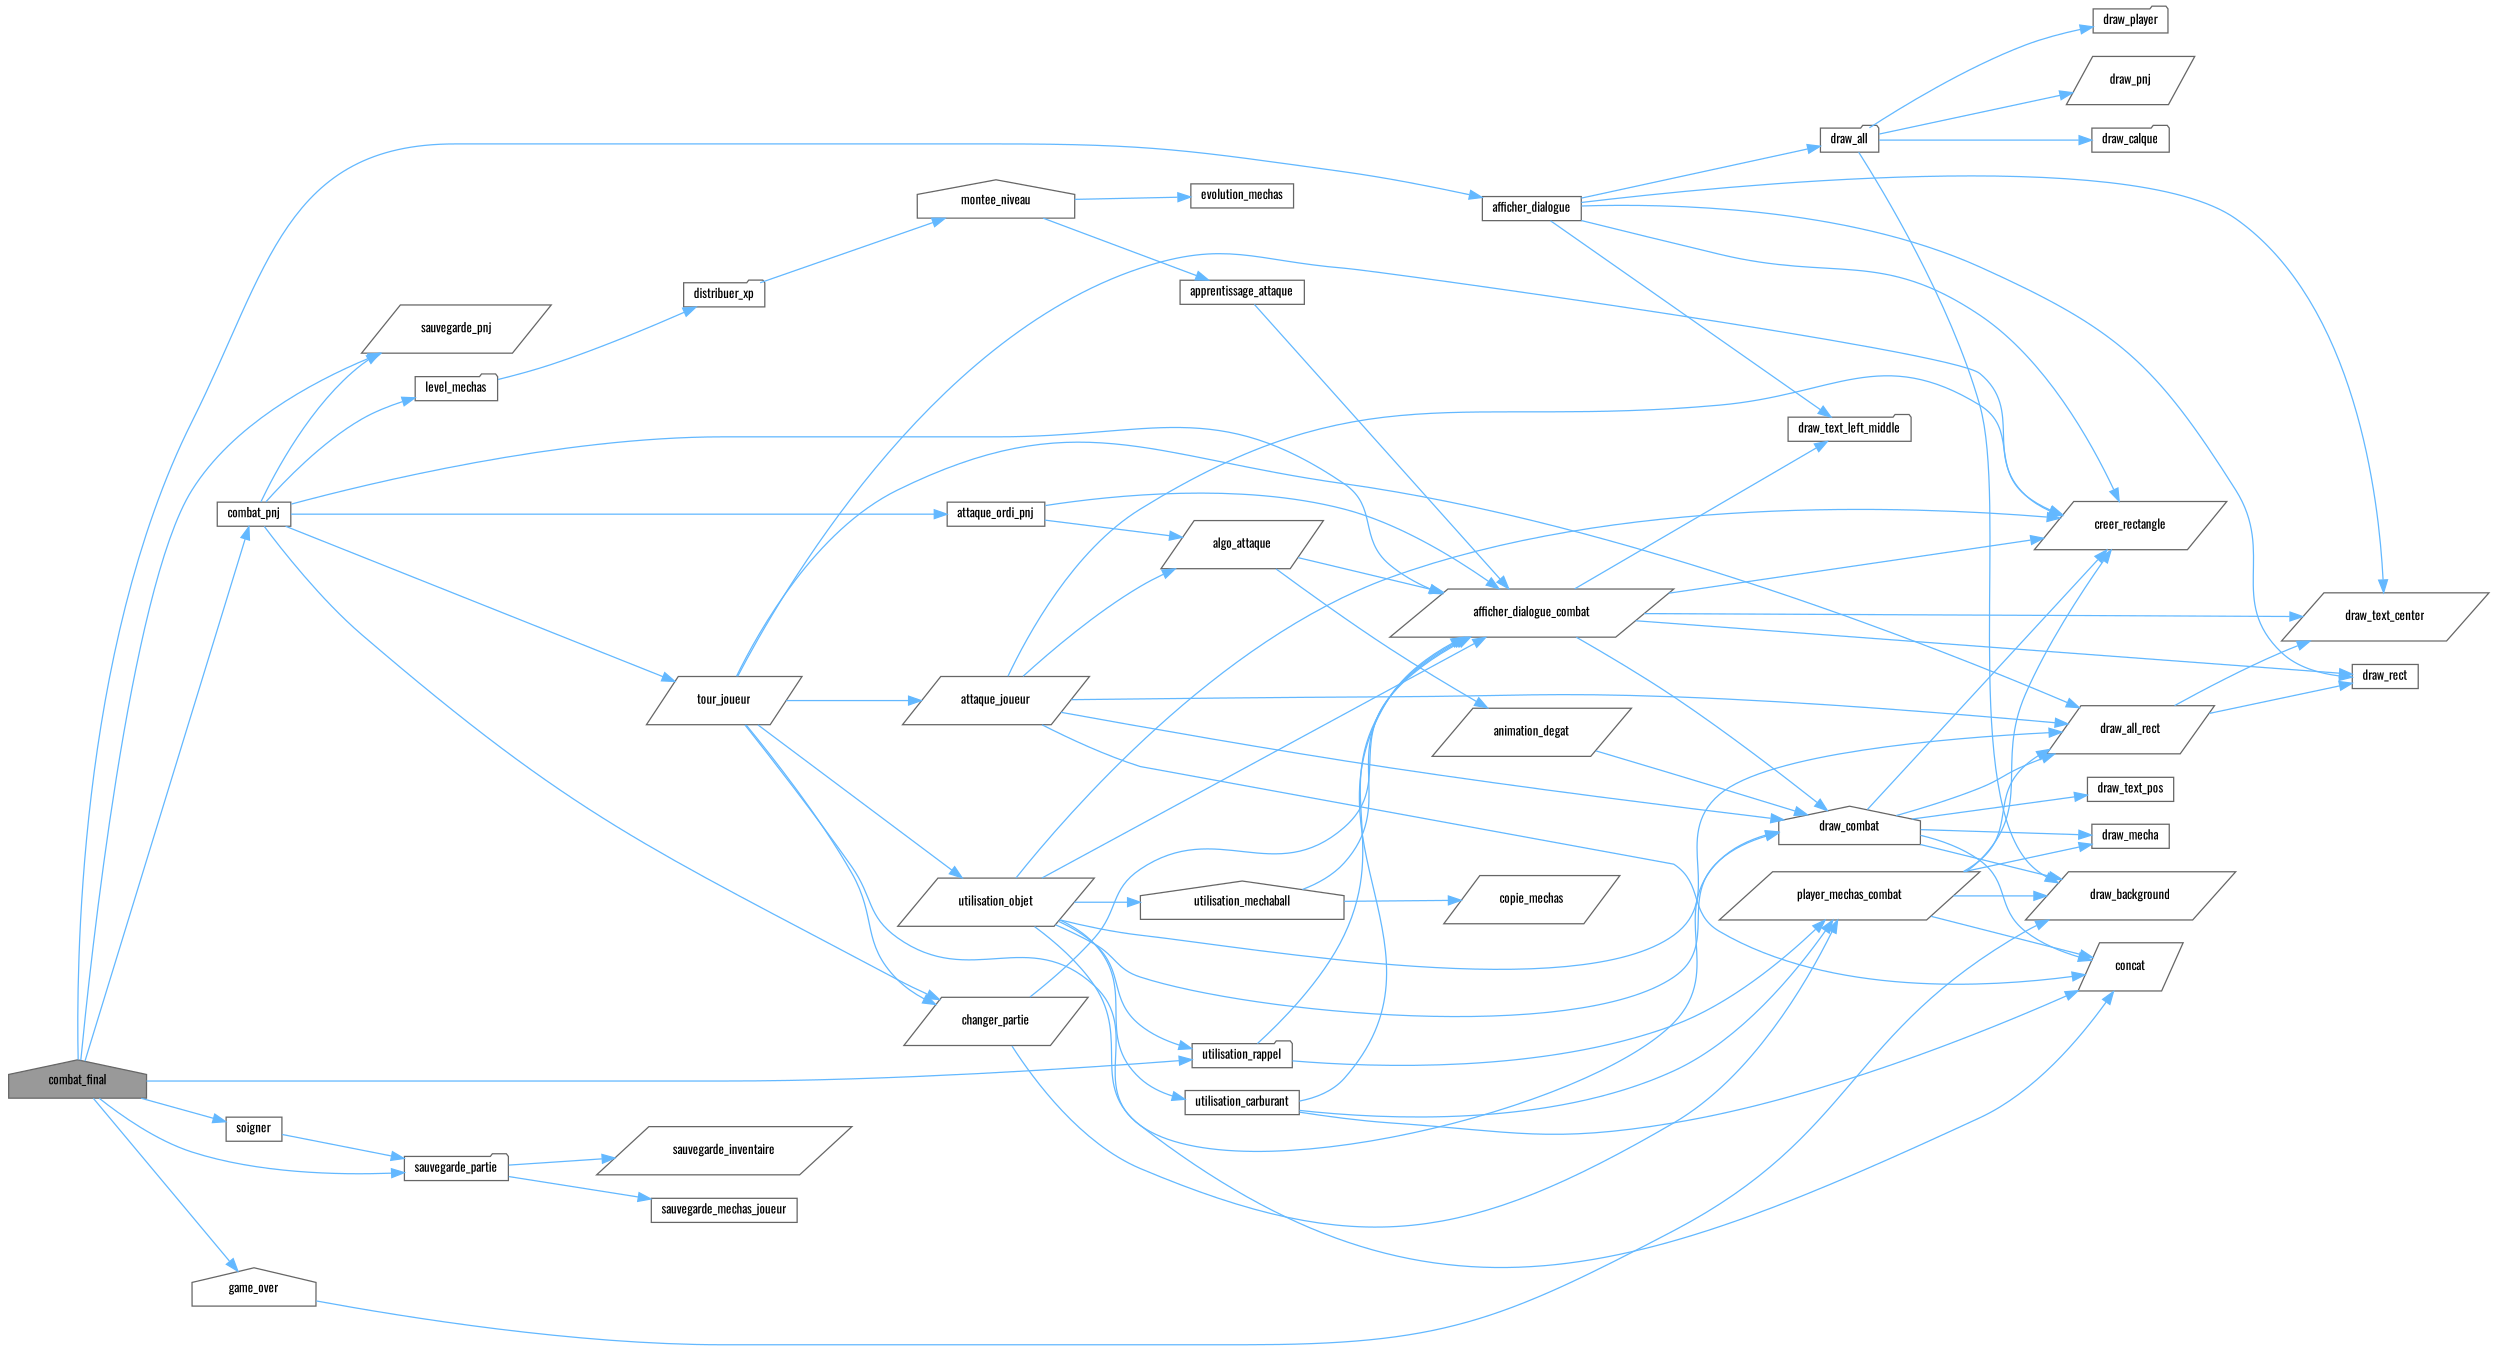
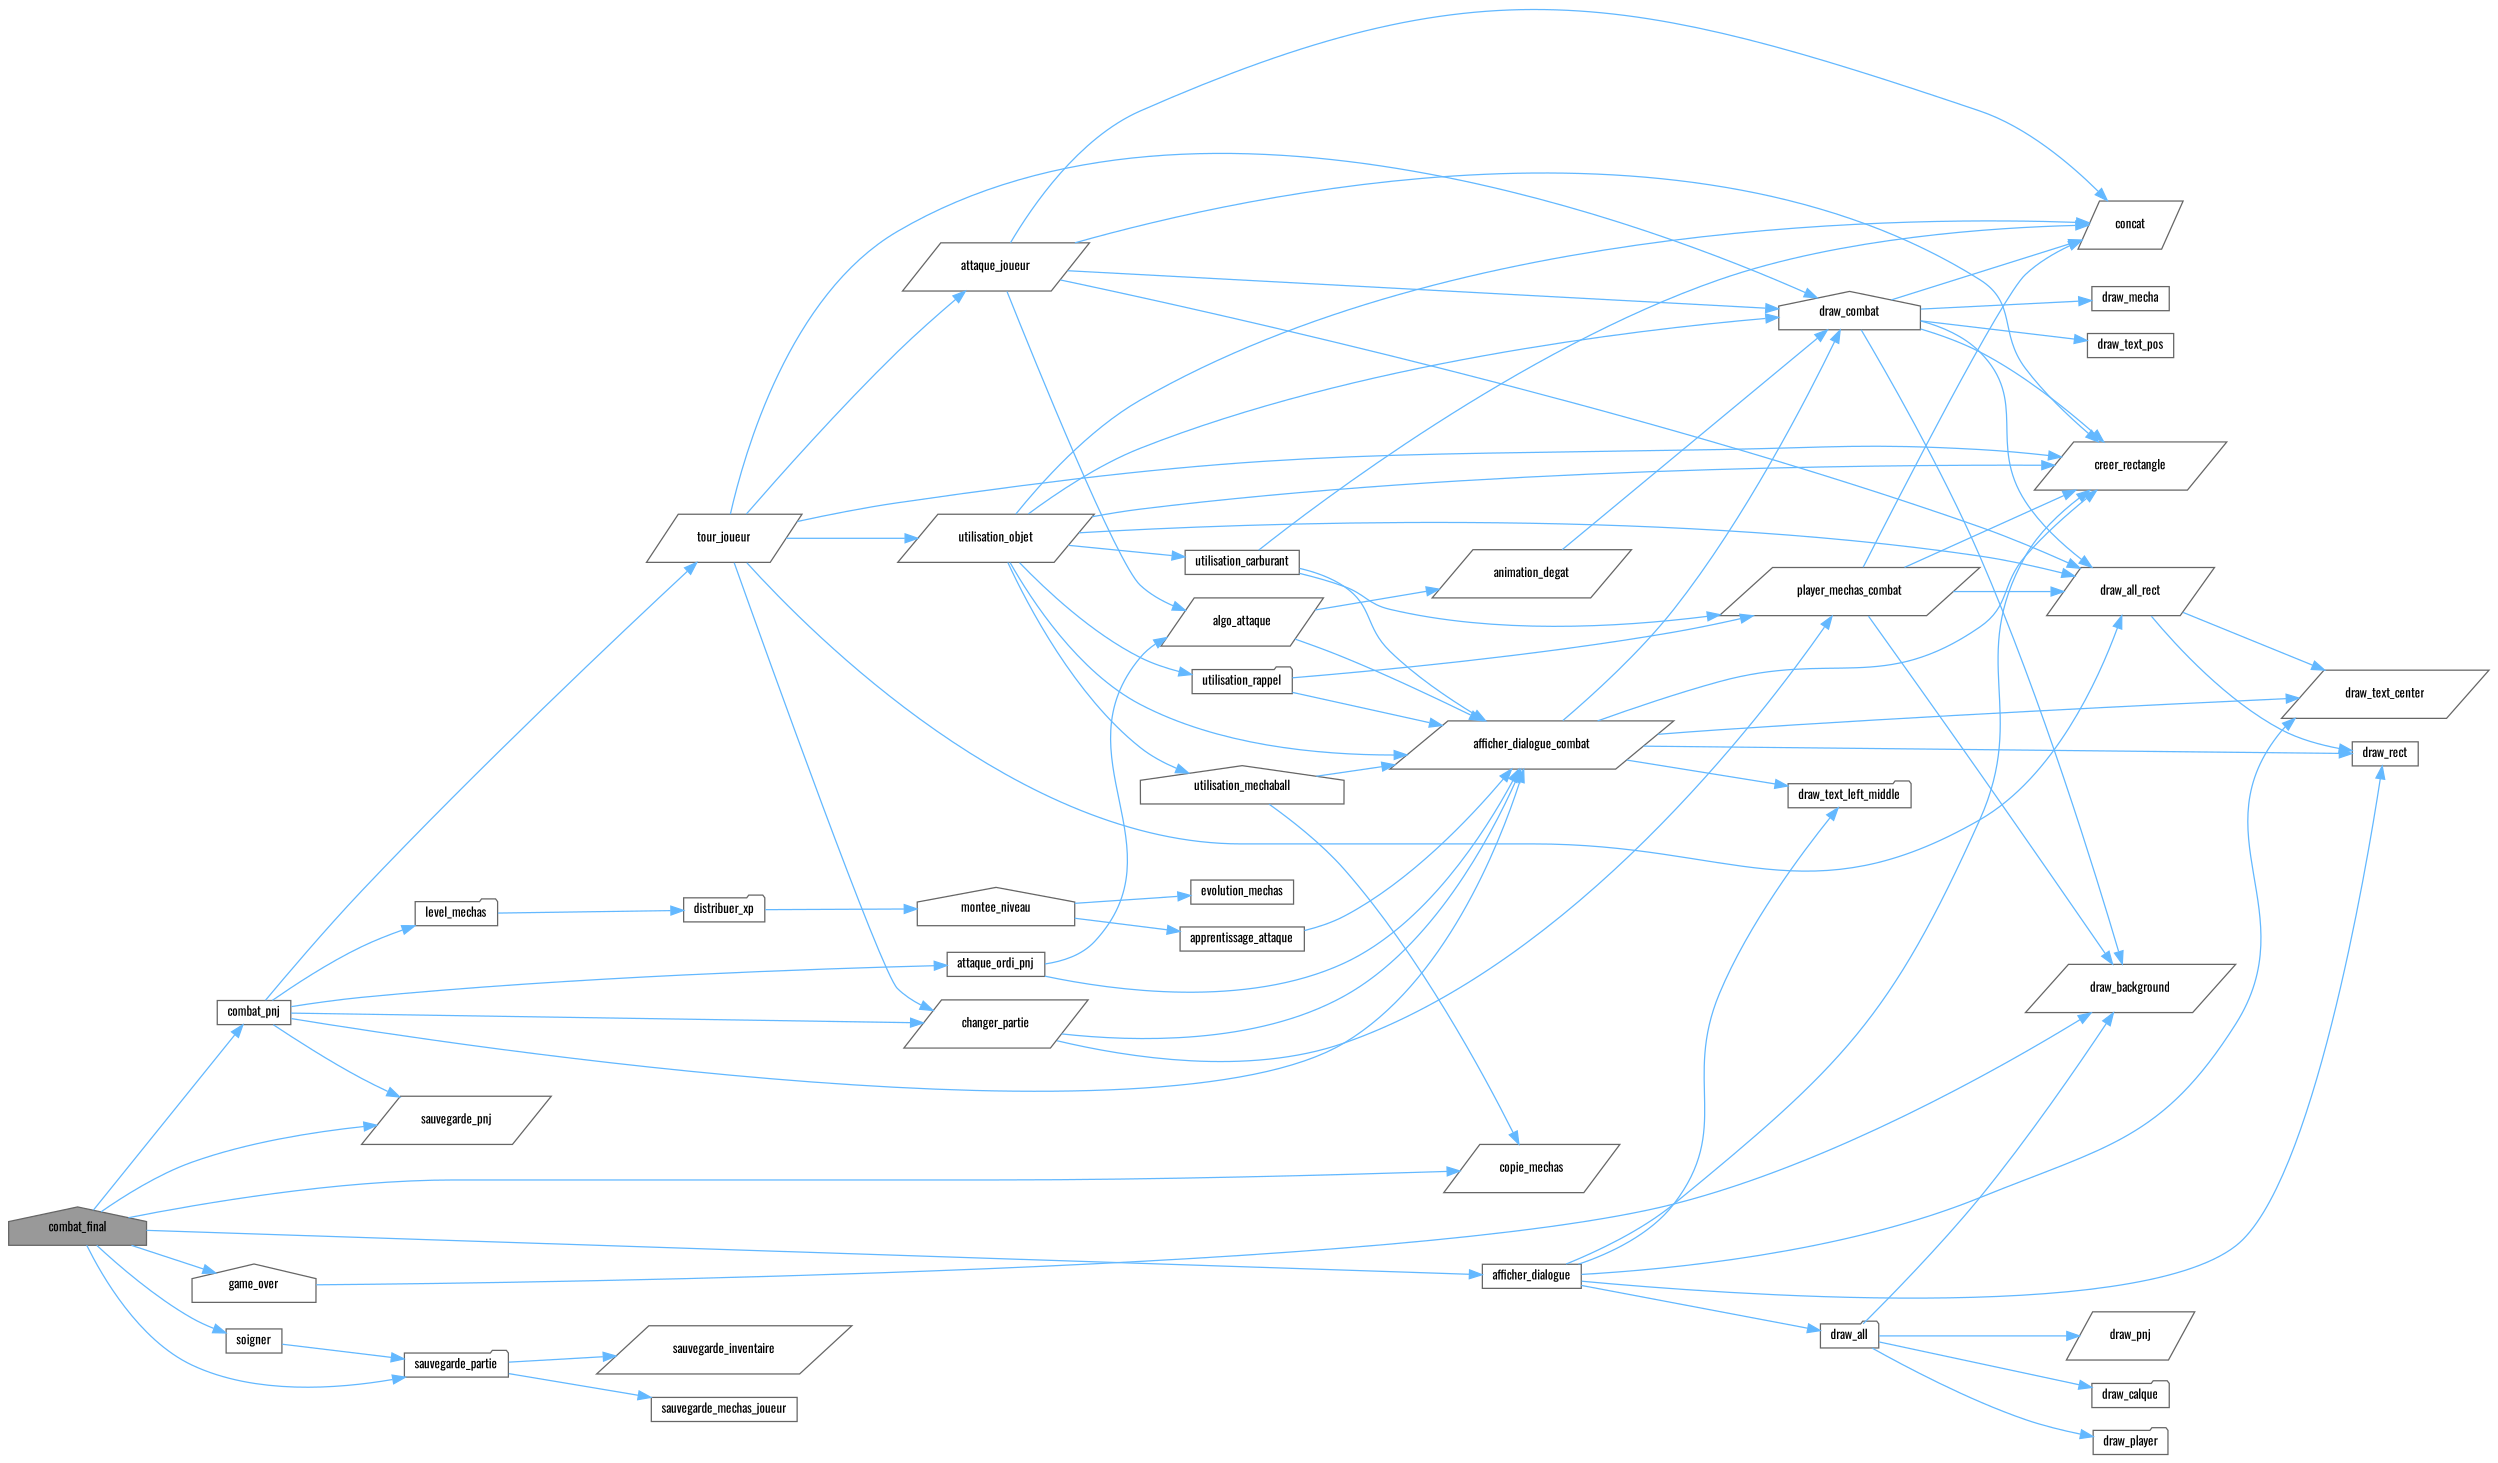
edge "player_mechas_combat" -> "draw_mecha": removed
edge "combat_final" -> "utilisation_rappel": now "combat_final" -> "copie_mechas"
